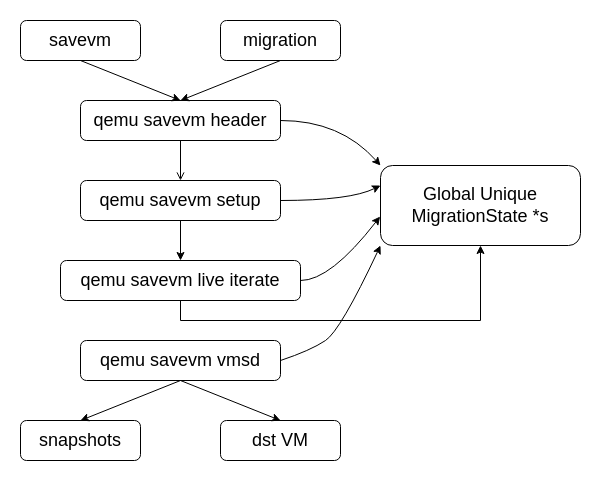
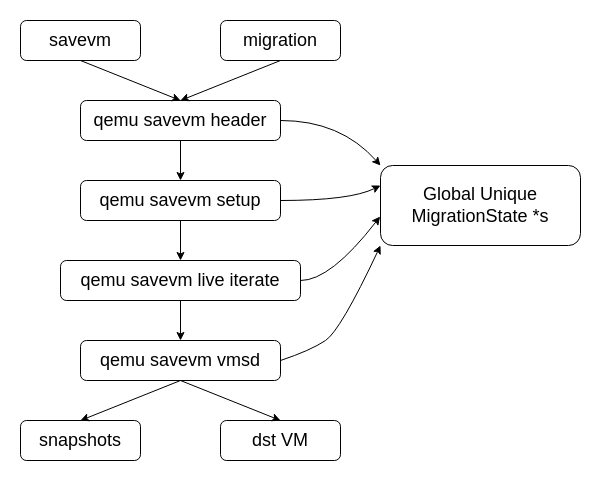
edge "qemu savevm header" -> "qemu savevm setup": arrowhead open -> classic
edge "qemu savevm live iterate" -> "Global Unique MigrationState *s": now "qemu savevm live iterate" -> "qemu savevm vmsd"
